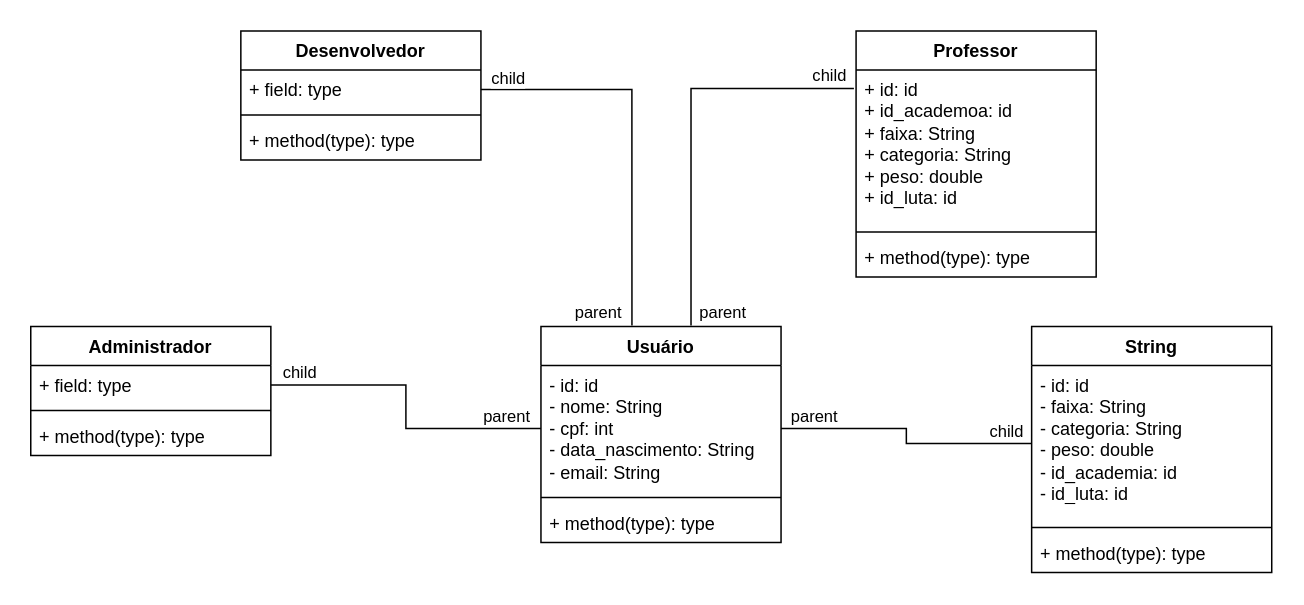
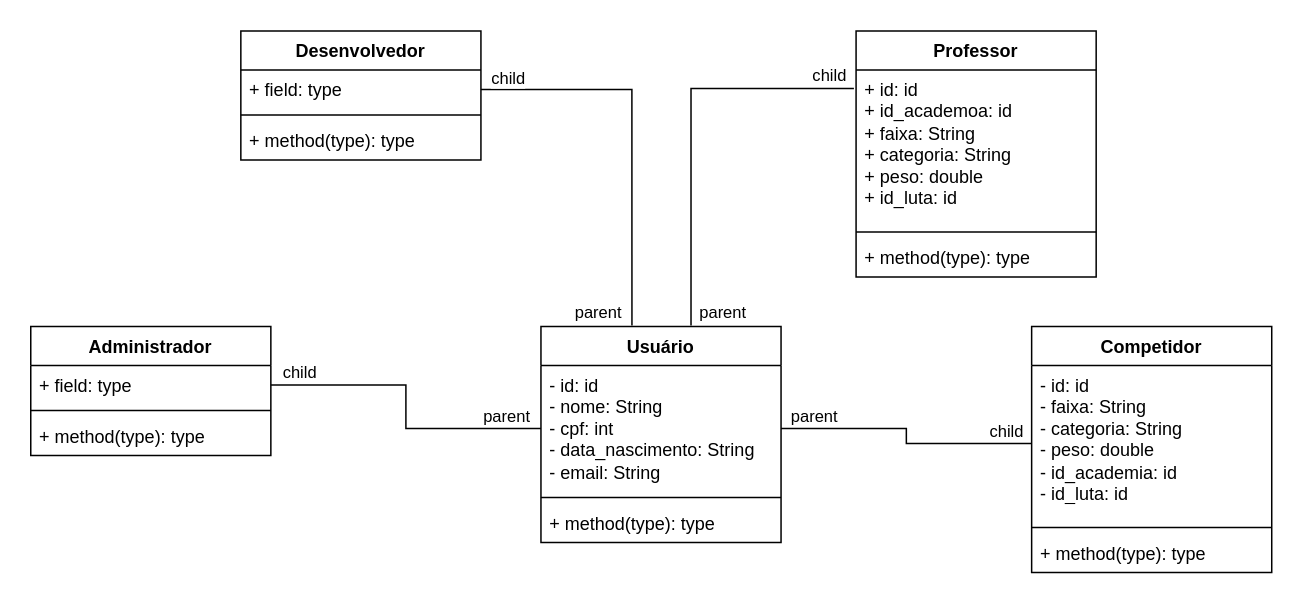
node "String": label "String" -> "Competidor"
